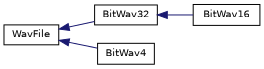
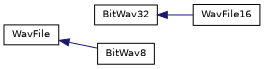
node "BitWav16": label "BitWav16" -> "WavFile16"
edge "BitWav32" -> "WavFile": removed
node "BitWav4": label "BitWav4" -> "BitWav8"
